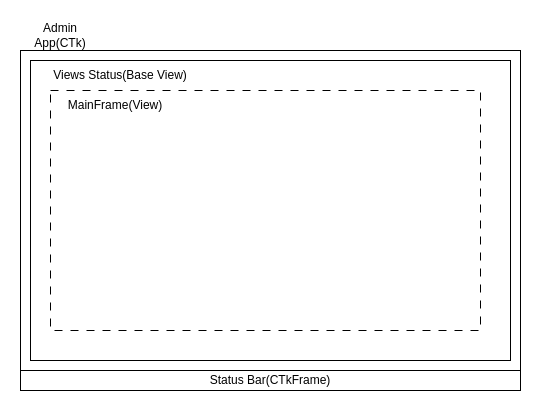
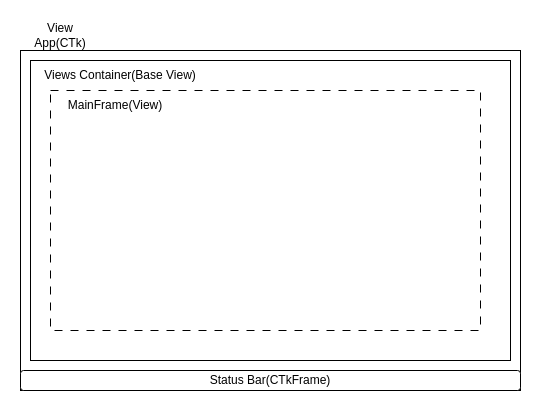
node "Admin App(CTk)": label "Admin App(CTk)" -> "View App(CTk)"
node "Views Status(Base View)": label "Views Status(Base View)" -> "Views Container(Base View)"
node "Status Bar(CTkFrame)": shape rectangle -> rounded rectangle
